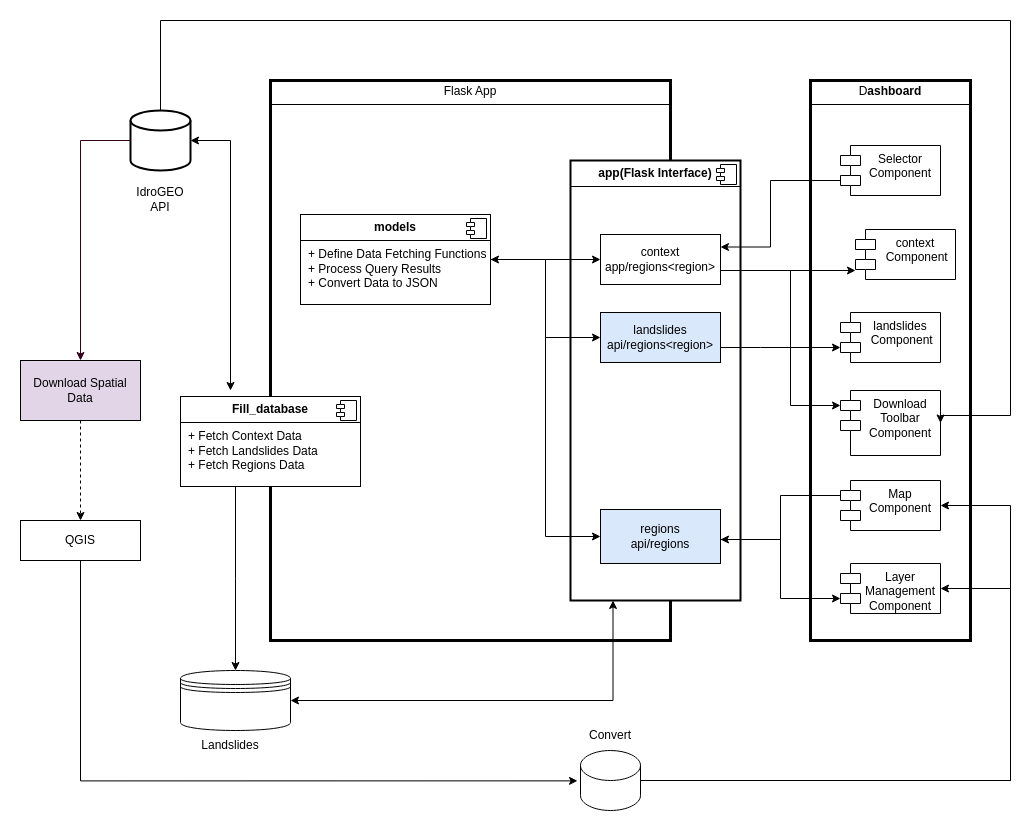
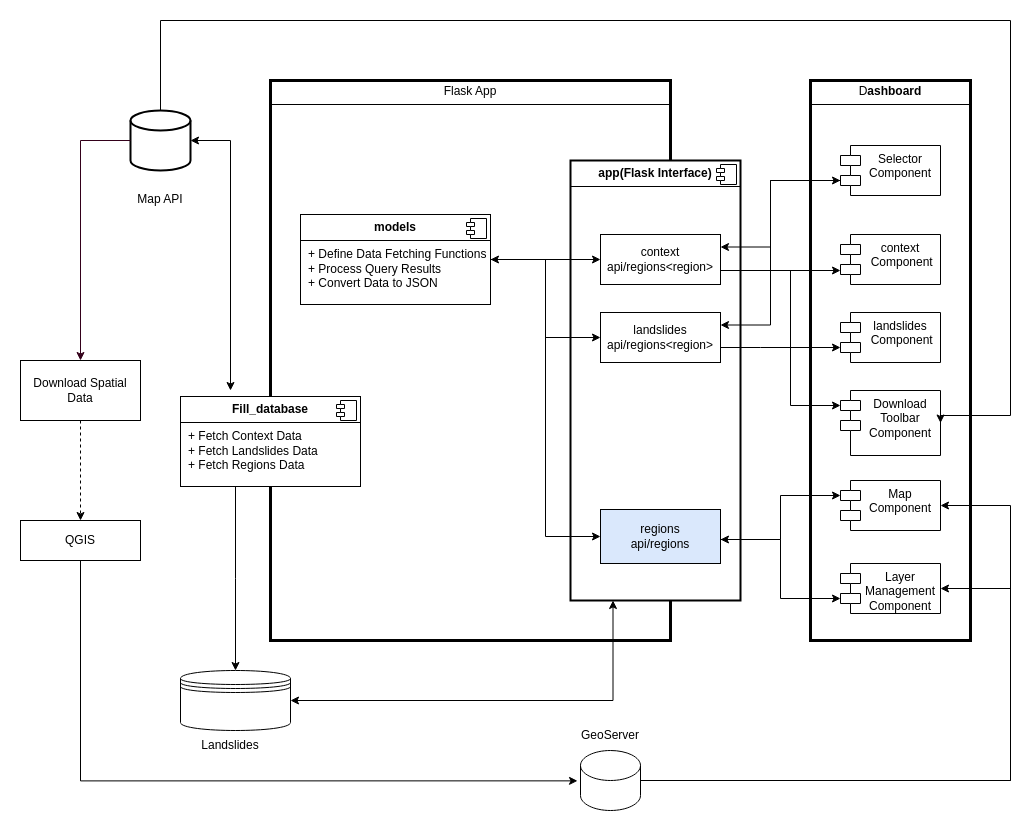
node "IdroGEO API": label "IdroGEO API" -> "Map API"
node "context Component": moved (906, 255) -> (891, 260)
node "context app/regions<region>": label "context app/regions<region>" -> "context api/regions<region>"
edge "Selector Component" -- "landslides api/regions<region>": added
node "landslides api/regions<region>": fillcolor #dae8fc -> #ffffff
node "Download Spatial Data": fillcolor #e1d5e7 -> #ffffff
edge "Map Component" -- "regions api/regions": arrowhead none -> classic
node "Convert": label "Convert" -> "GeoServer"
